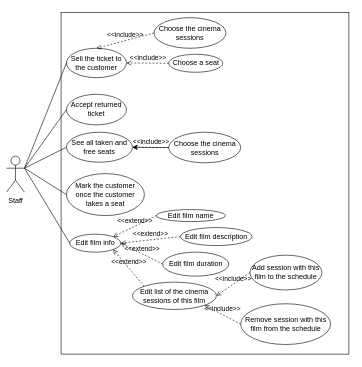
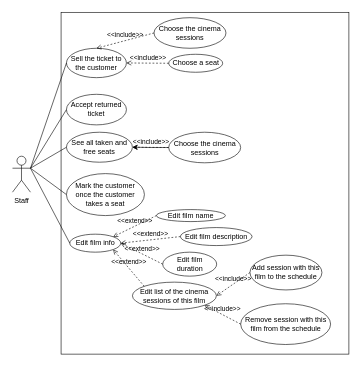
node "Staff": moved (15, 174) -> (21, 174)
node "Edit film duration": size 66x24 -> 54x24
